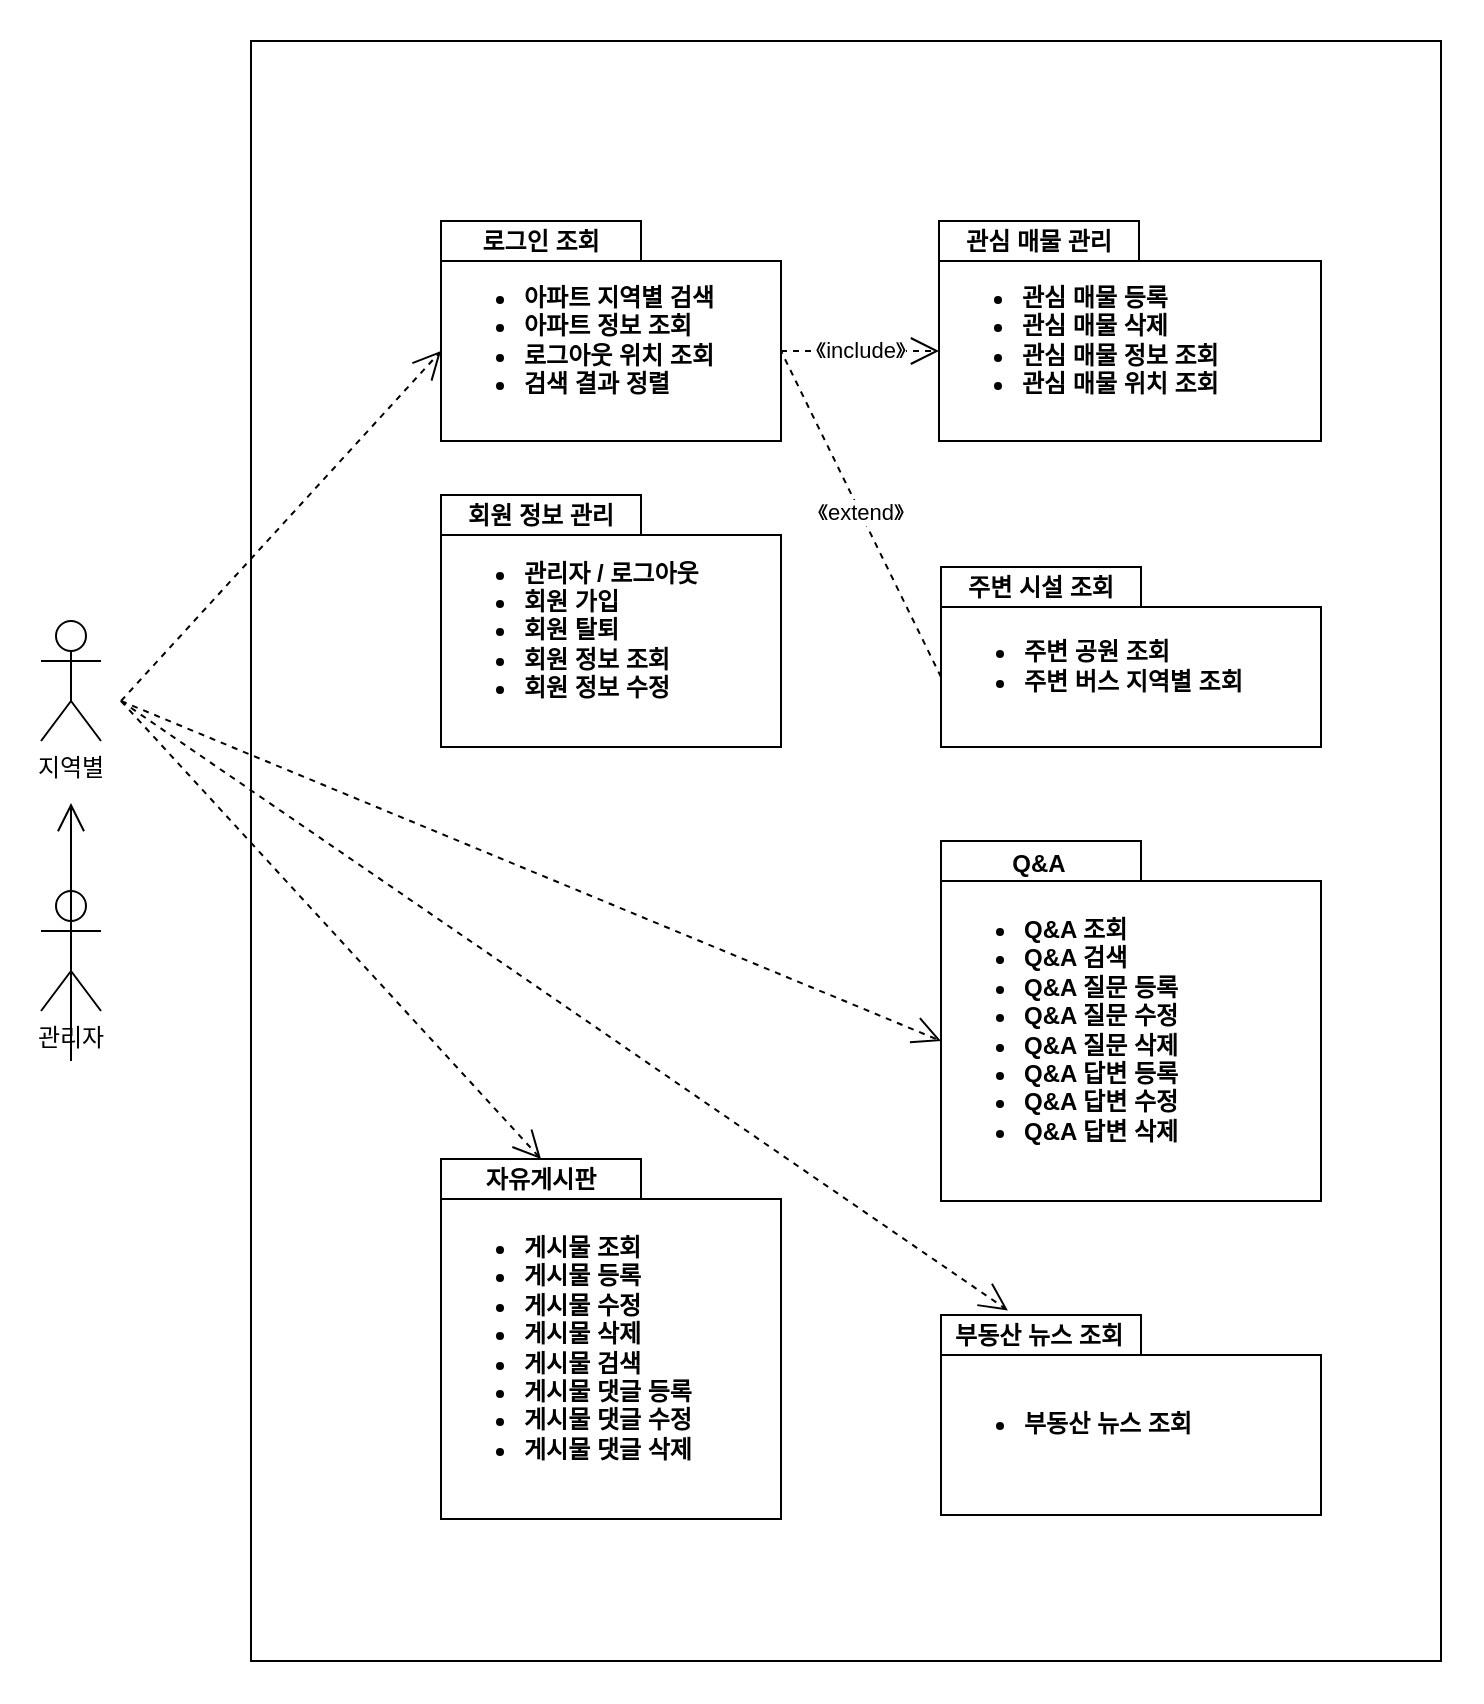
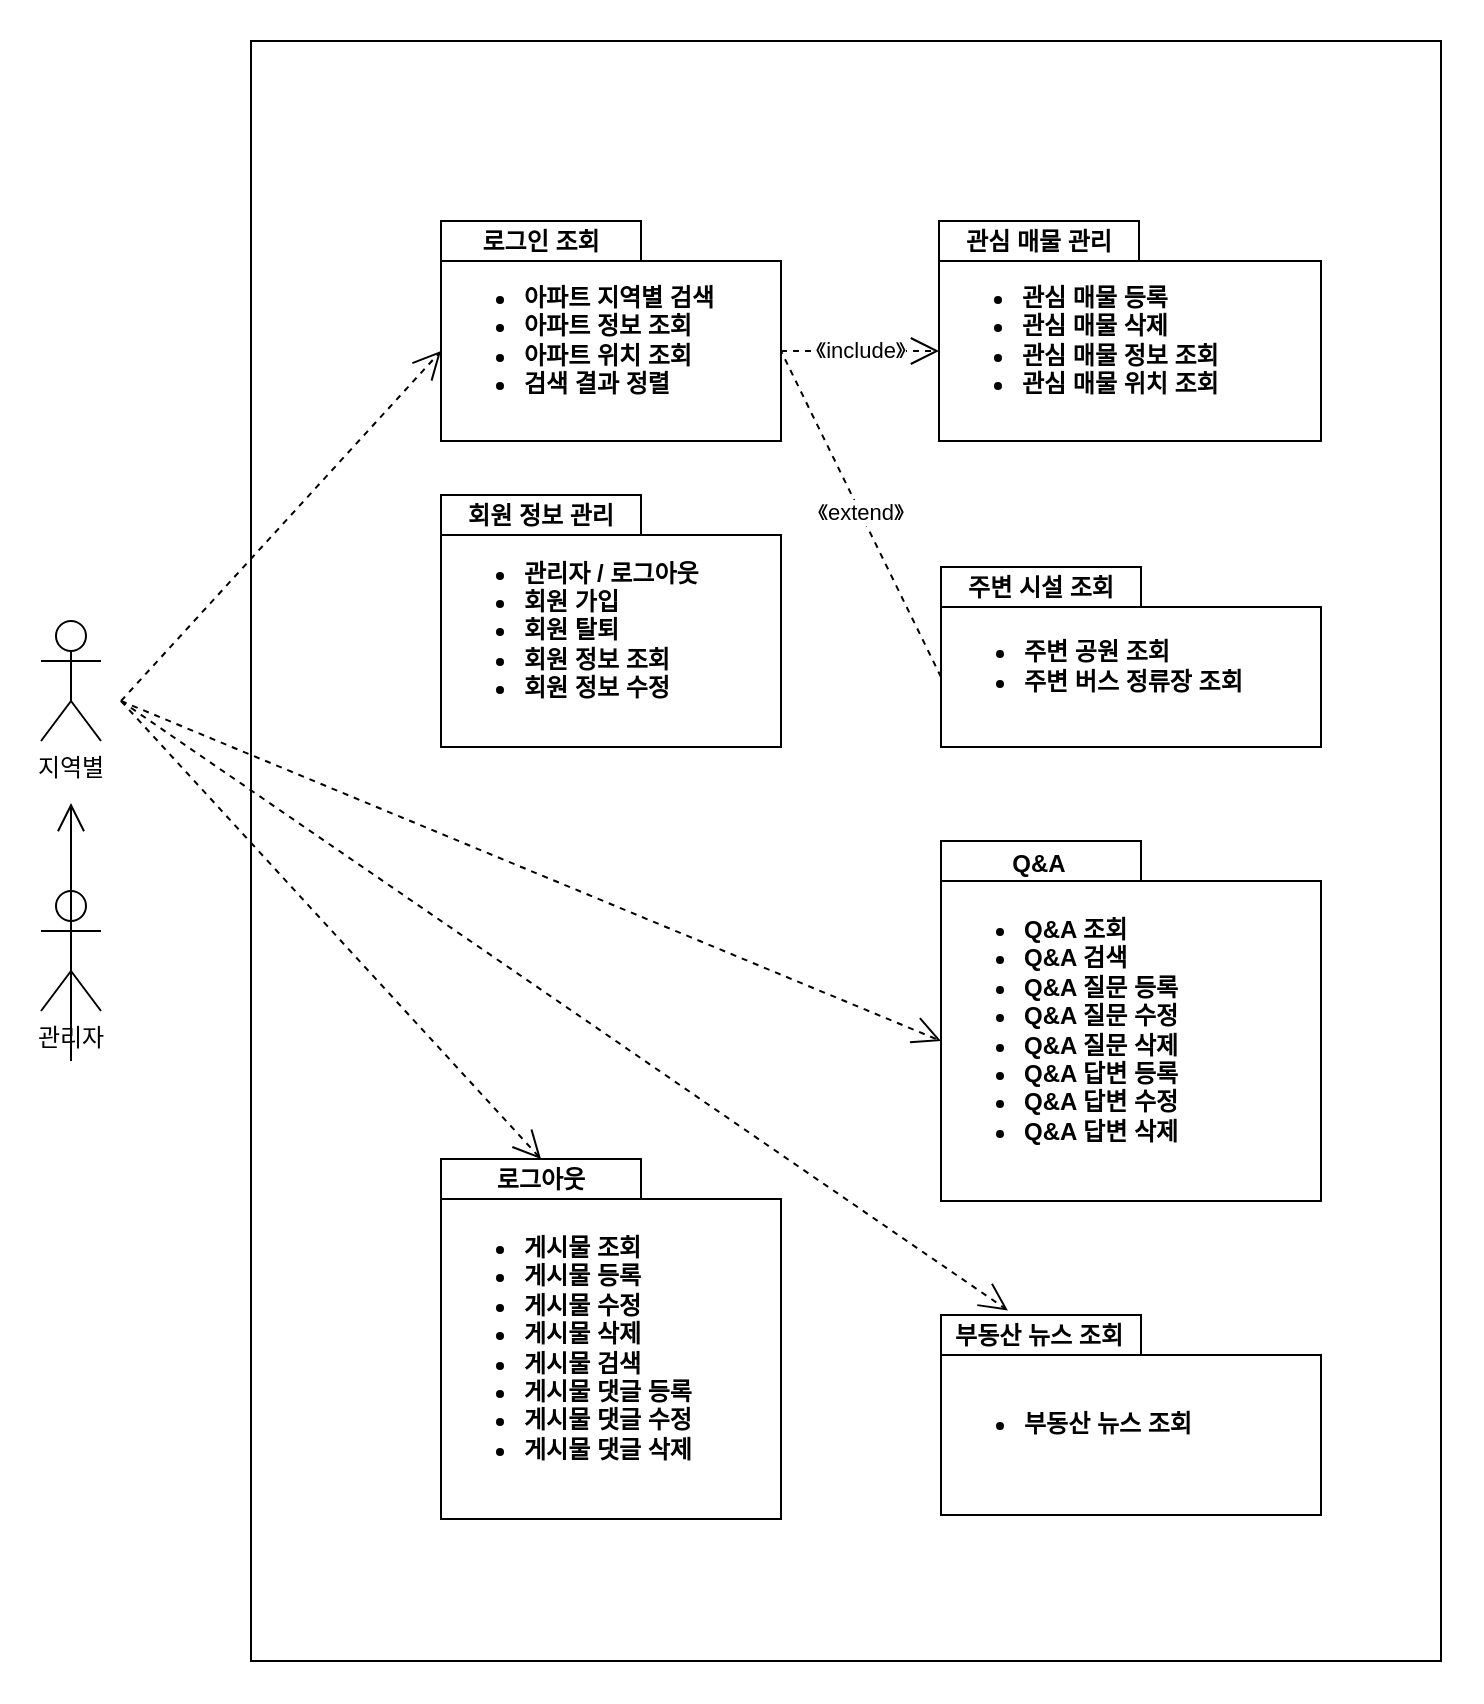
node "아파트 지역별 검색 아파트 정보 조회 로그아웃 위치 조회 검색 결과 정렬": label "아파트 지역별 검색 아파트 정보 조회 로그아웃 위치 조회 검색 결과 정렬" -> "아파트 지역별 검색 아파트 정보 조회 아파트 위치 조회 검색 결과 정렬"
node "주변 공원 조회 주변 버스 지역별 조회": label "주변 공원 조회 주변 버스 지역별 조회" -> "주변 공원 조회 주변 버스 정류장 조회"
node "자유게시판": label "자유게시판" -> "로그아웃"
